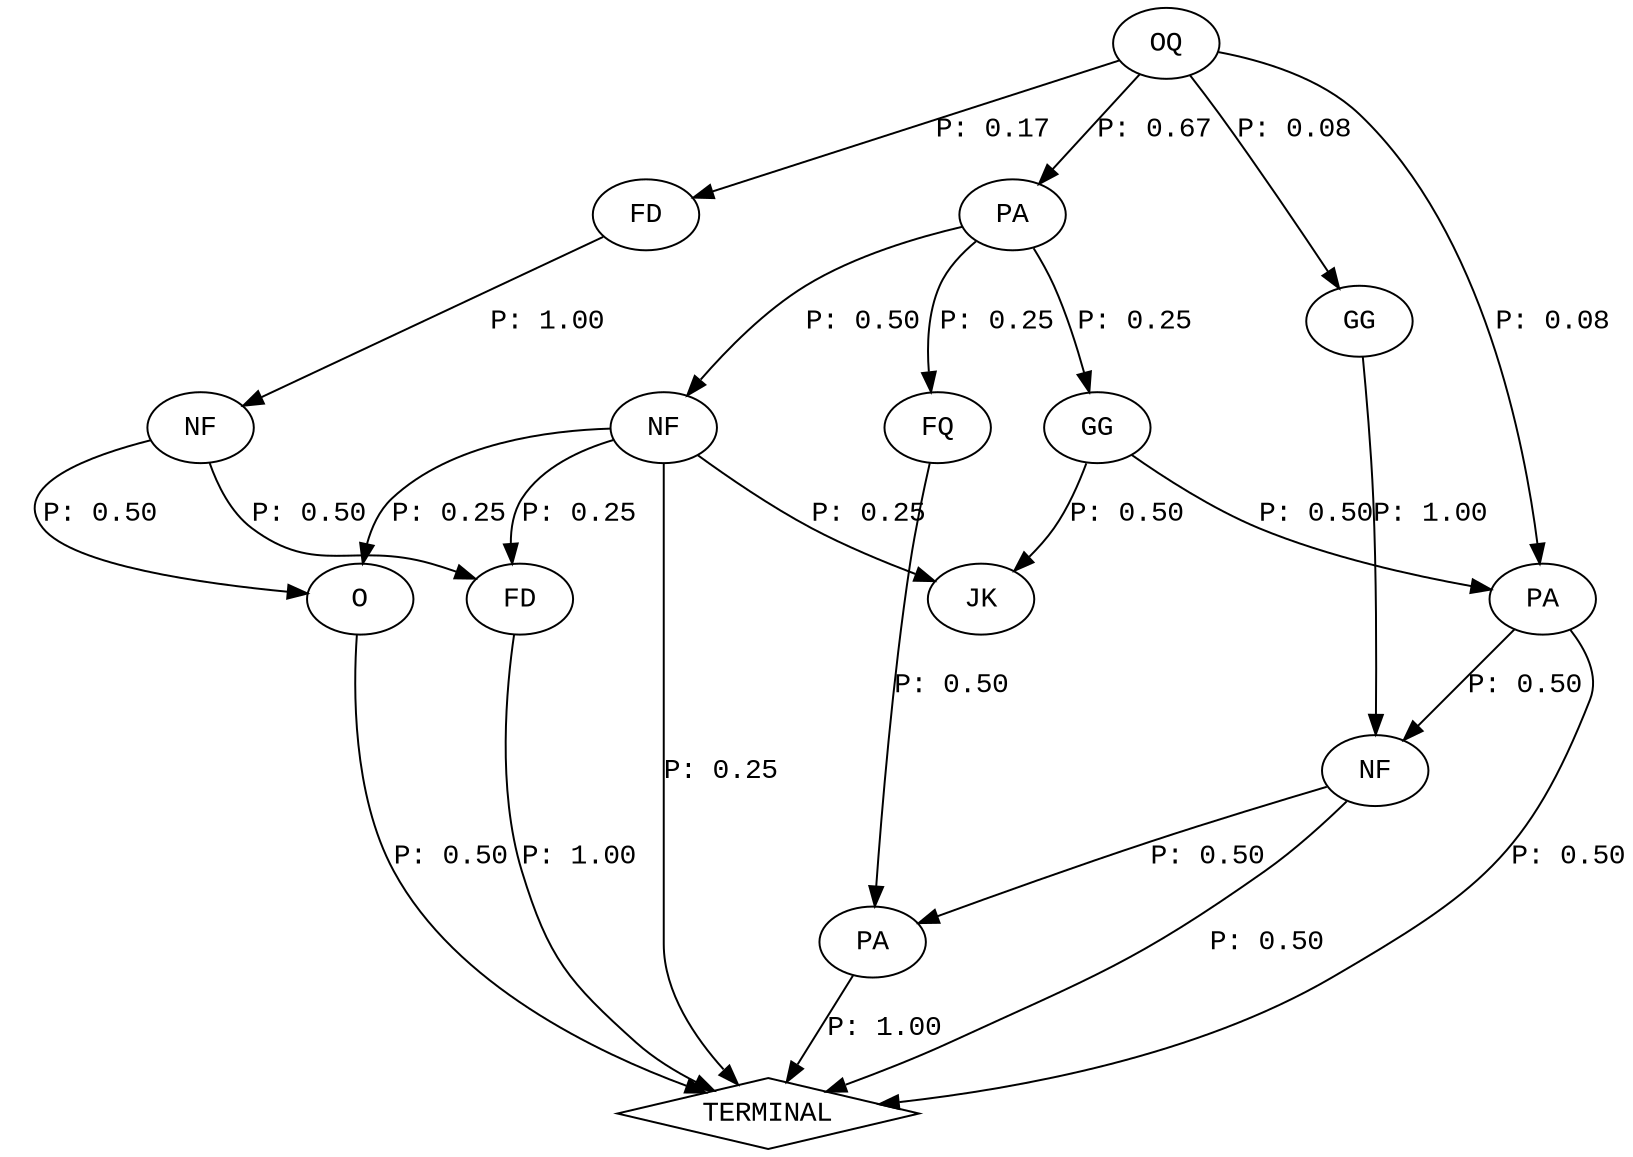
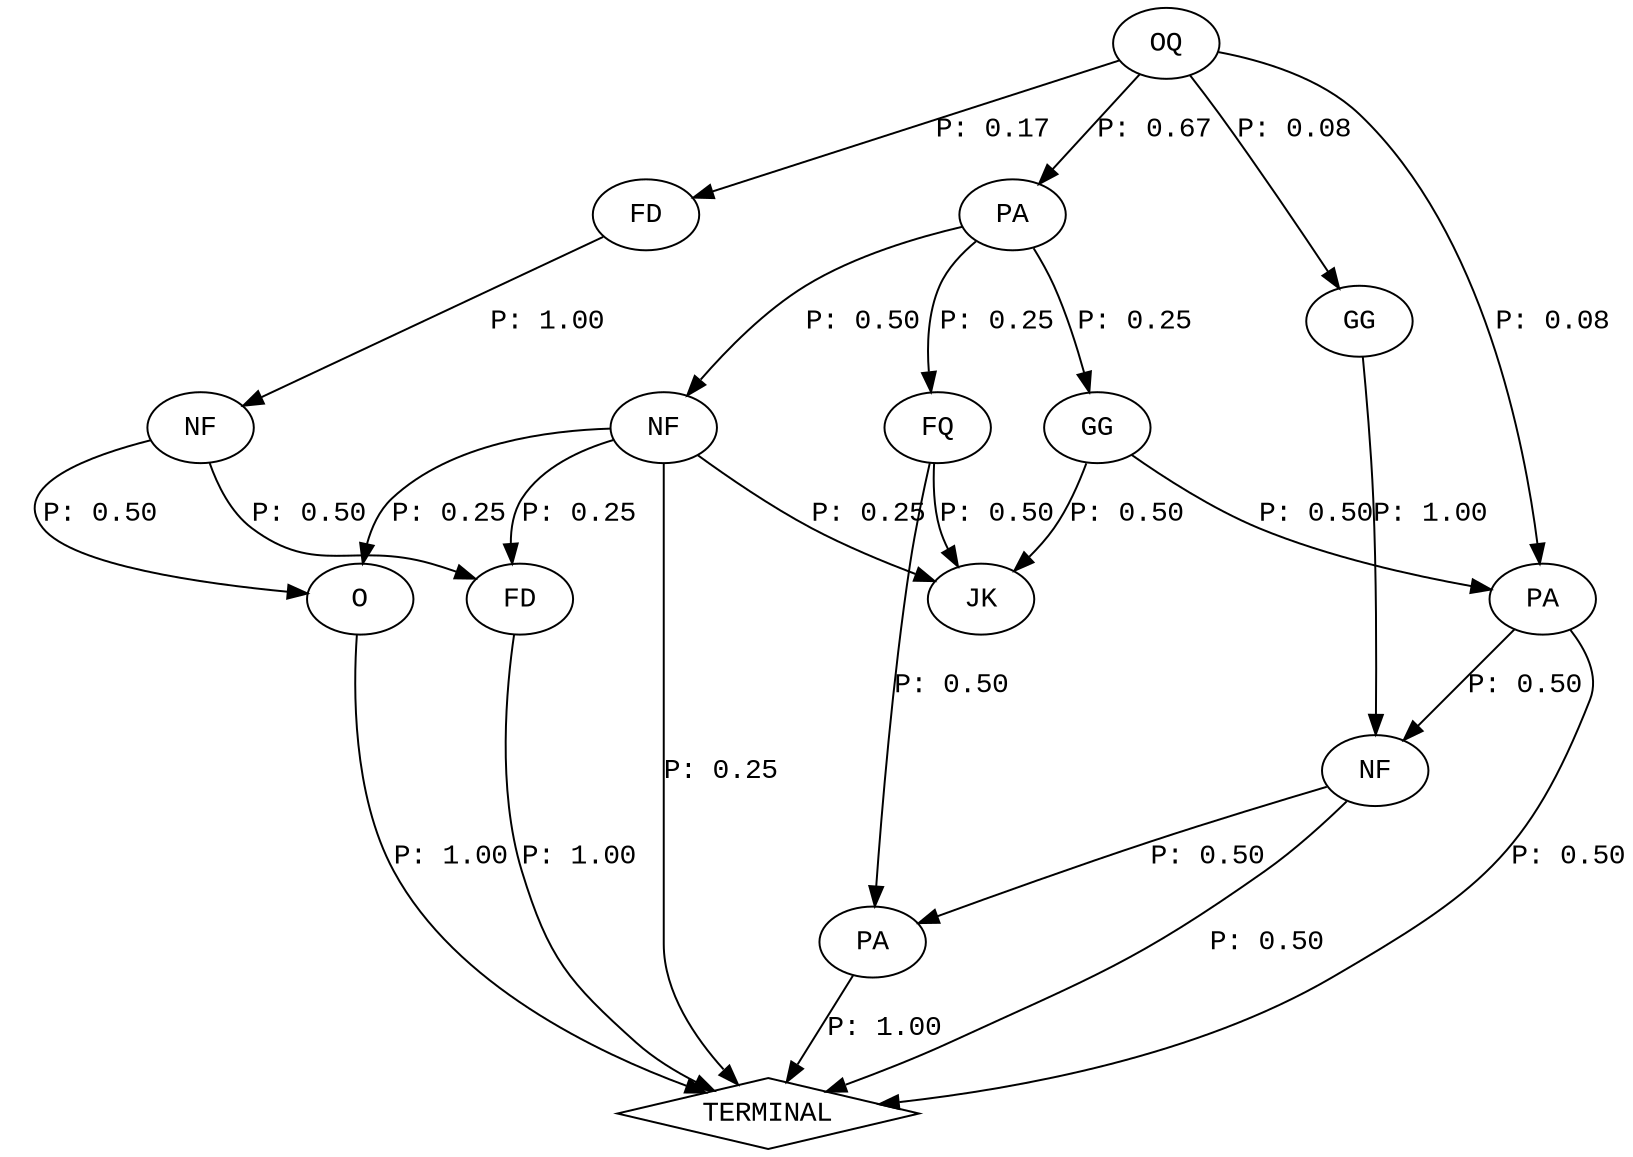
edge "FQ" -> "JK": added, label "P: 0.50"
edge "O" -> "TERMINAL": label "P: 0.50" -> "P: 1.00"
